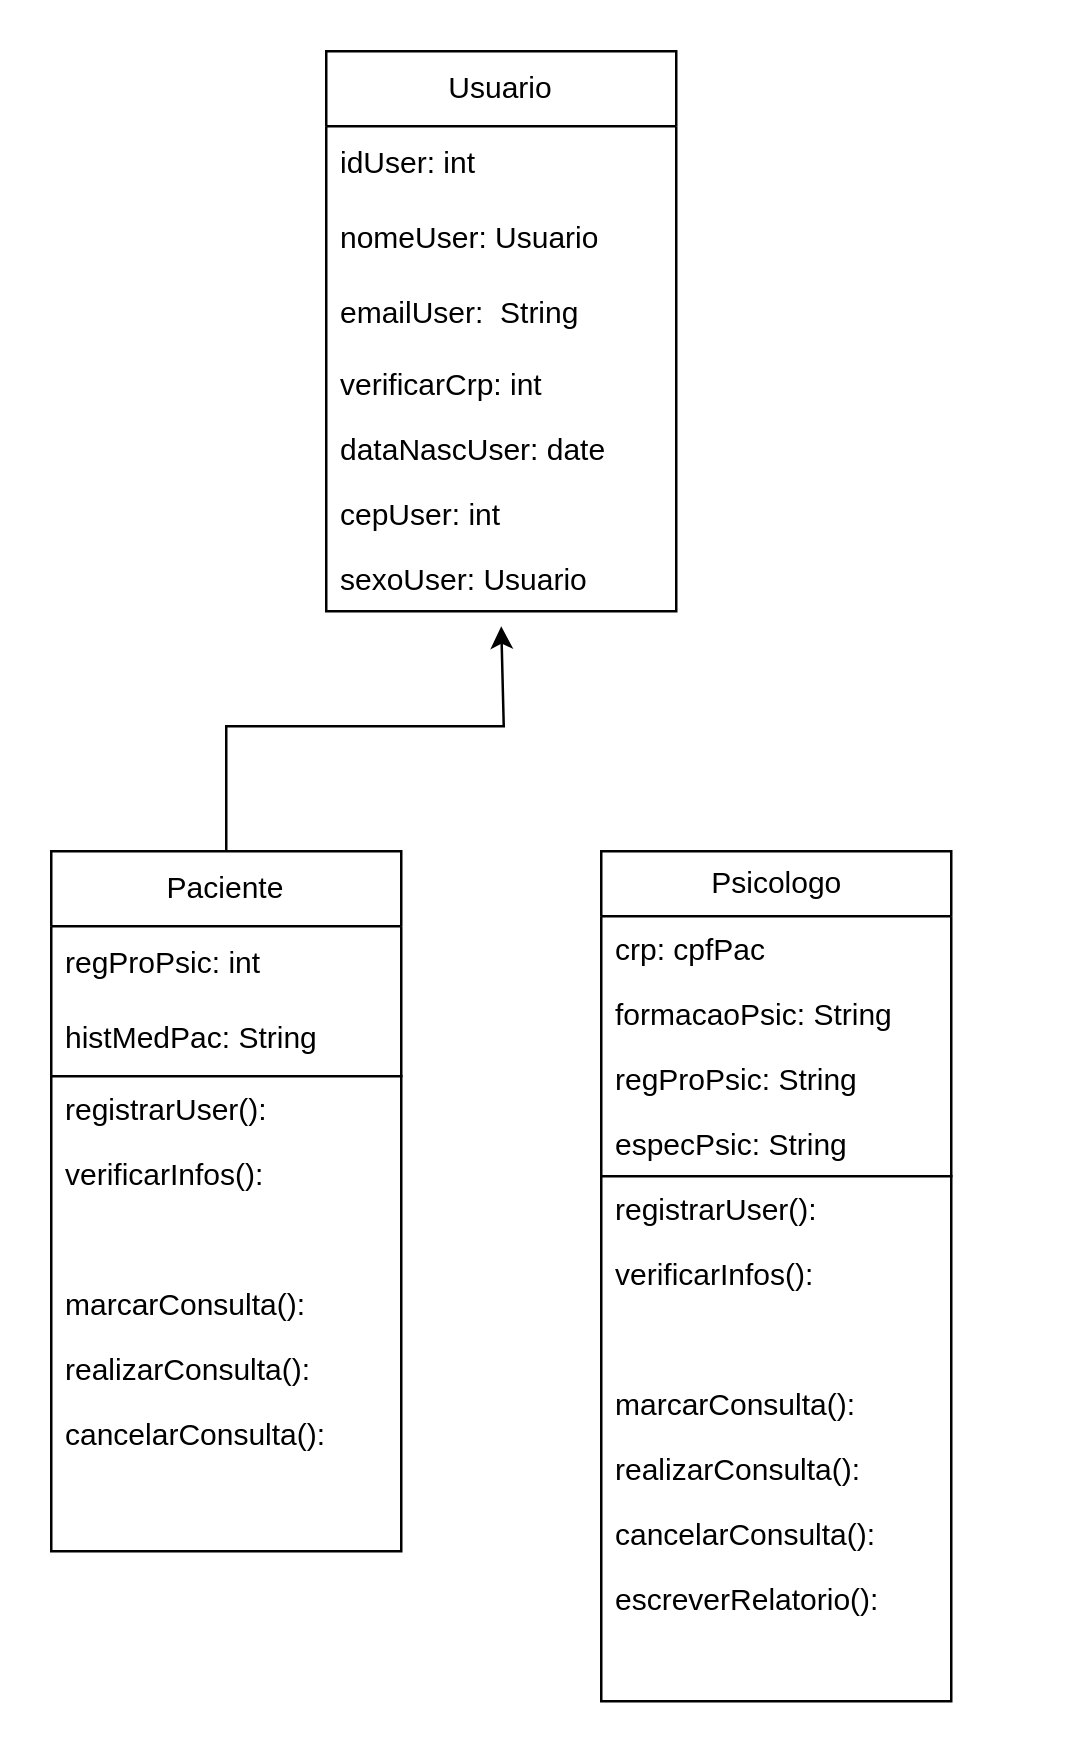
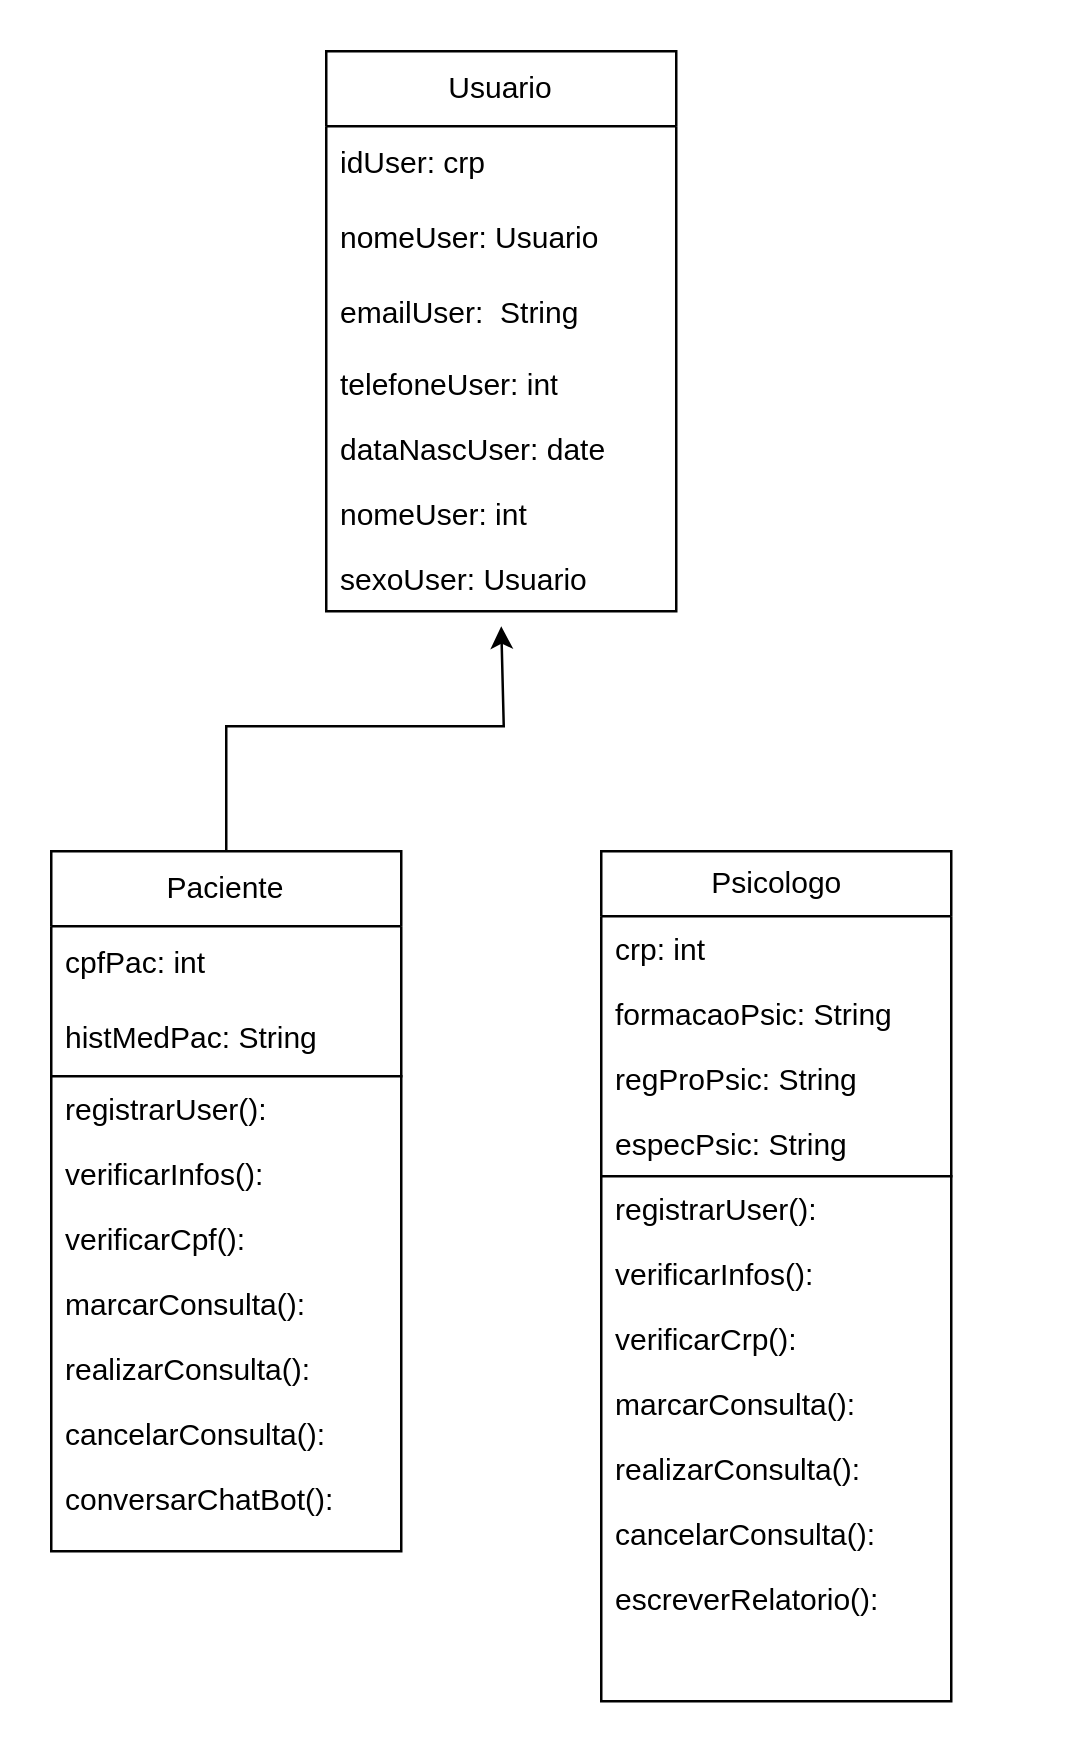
node "idUser: int": label "idUser: int" -> "idUser: crp"
node "verificarCrp: int": label "verificarCrp: int" -> "telefoneUser: int"
node "cepUser: int": label "cepUser: int" -> "nomeUser: int"
node "crp: cpfPac": label "crp: cpfPac" -> "crp: int"
node "regProPsic: int": label "regProPsic: int" -> "cpfPac: int"
node "verificarCpf():": added
node "verificarCrp():": added
node "conversarChatBot():": added
